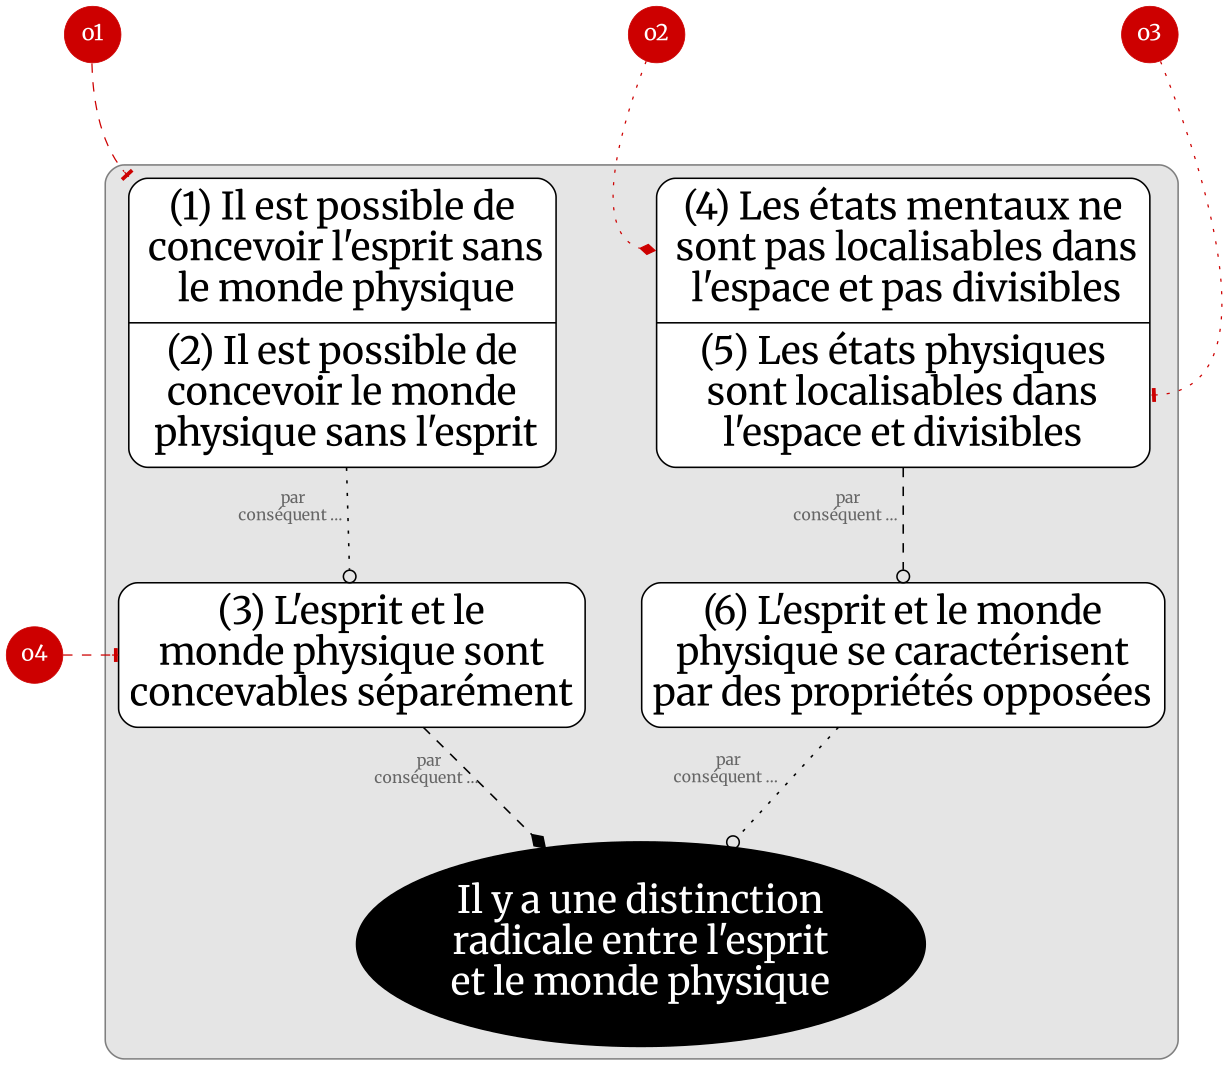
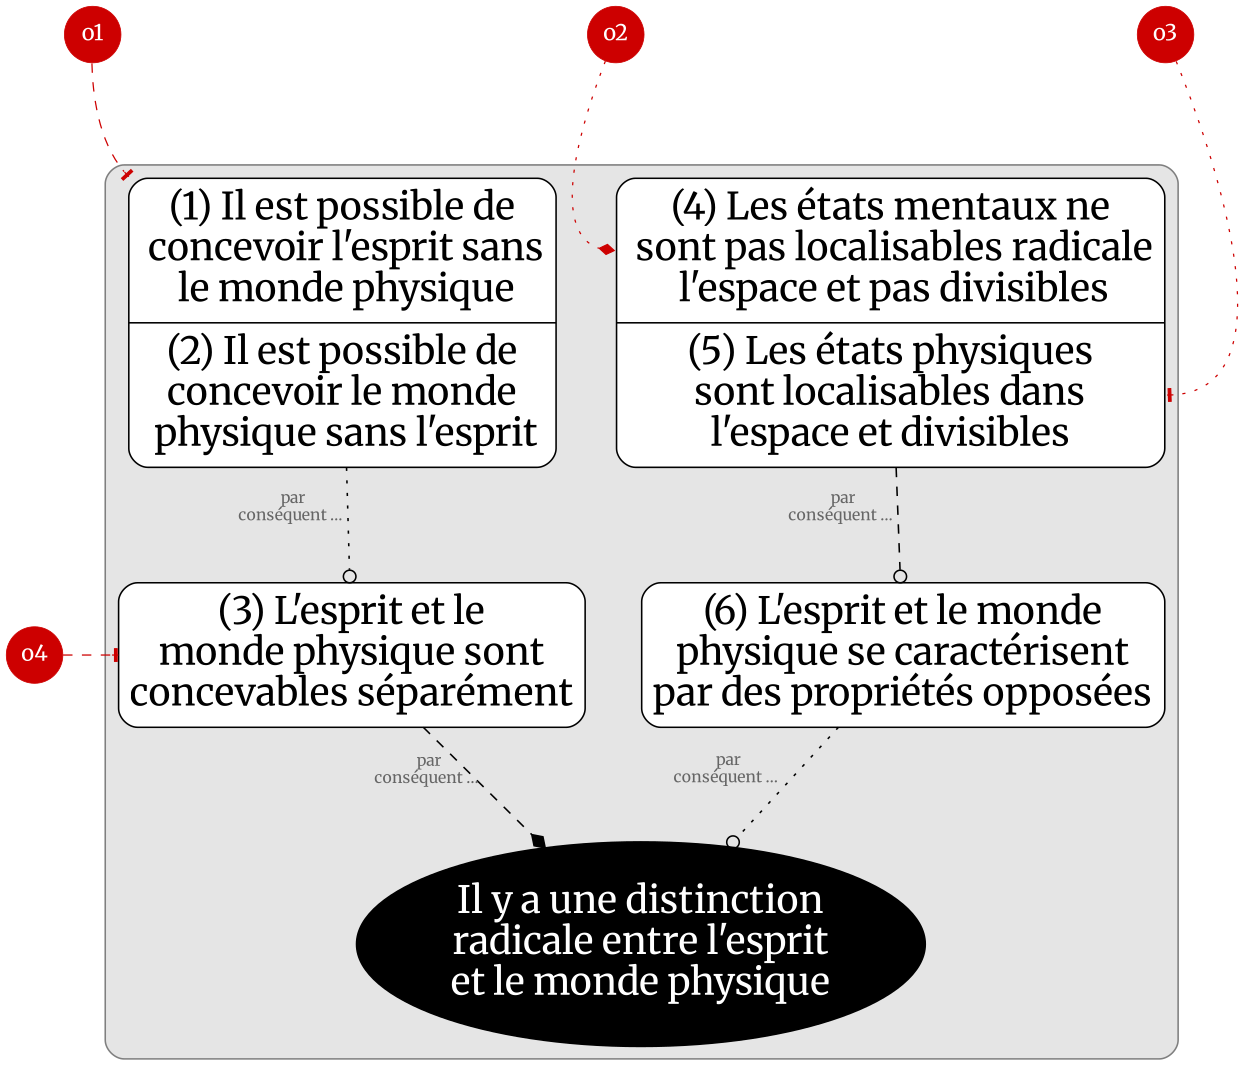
node "(4) Les états mentaux ne": text "sont pas localisables dans" -> "sont pas localisables radicale"
